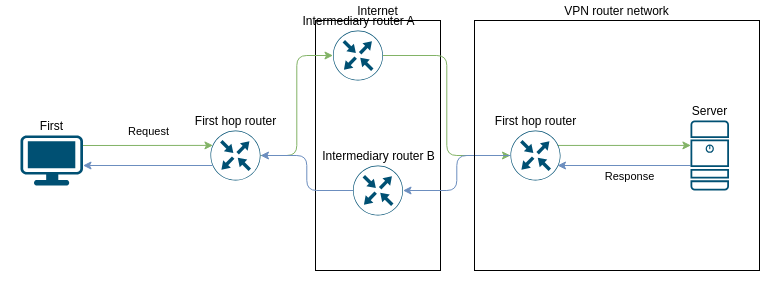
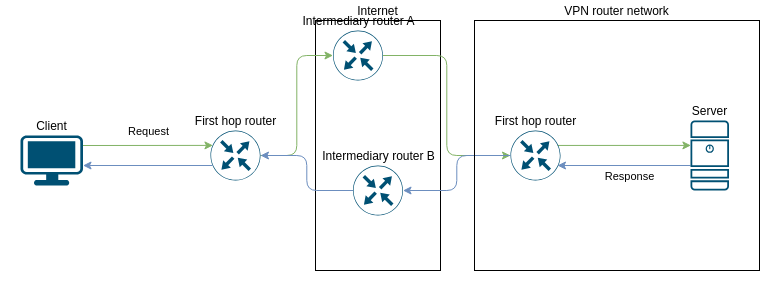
node "First": label "First" -> "Client"
